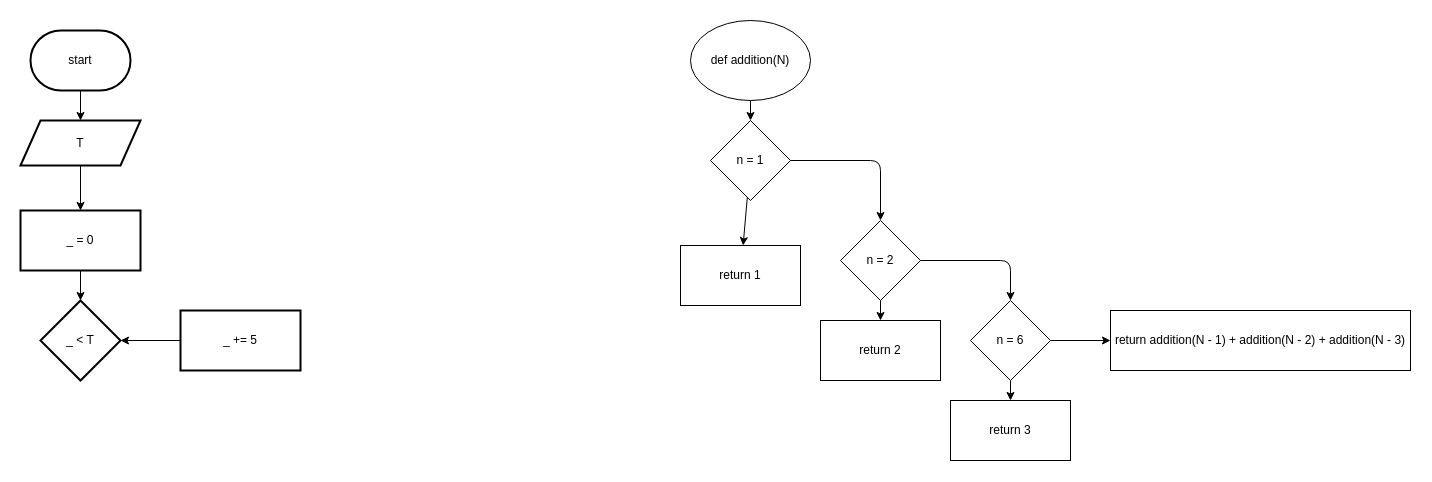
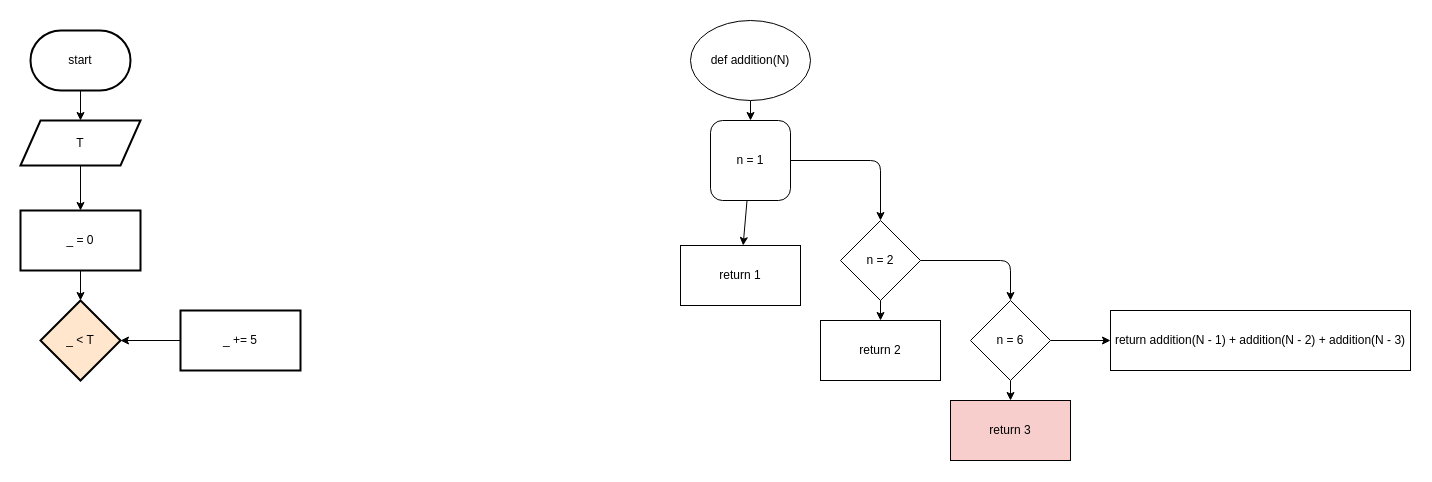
node "n = 1": shape diamond -> rounded rectangle
node "_ < T": fillcolor #ffffff -> #ffe6cc
node "return 3": fillcolor #ffffff -> #f8cecc
